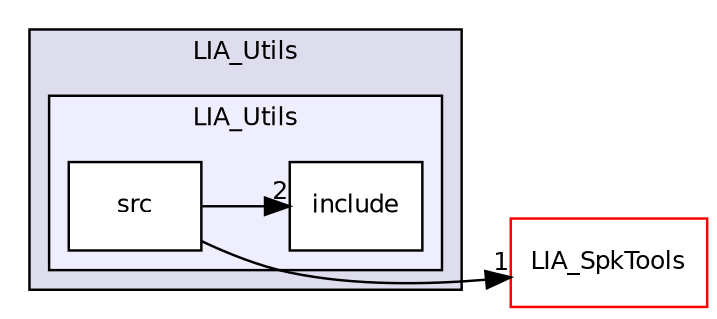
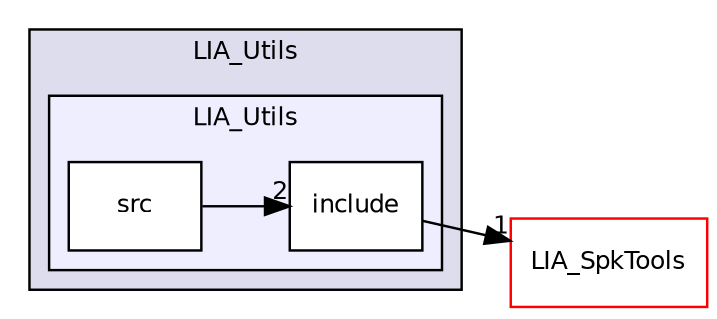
edge "src" -> "LIA_SpkTools": now "include" -> "LIA_SpkTools"
